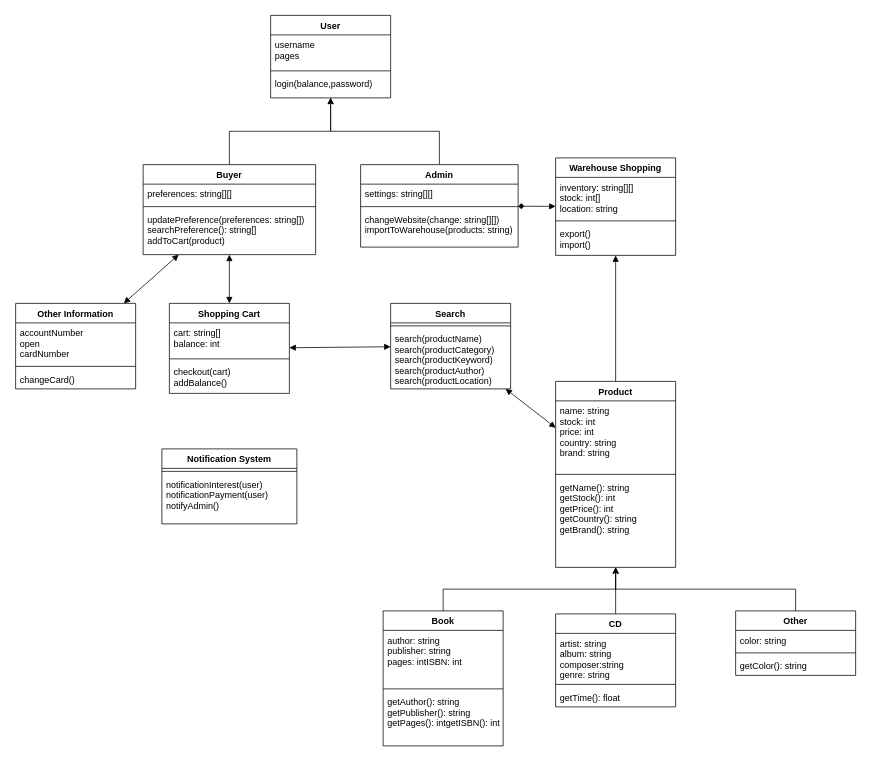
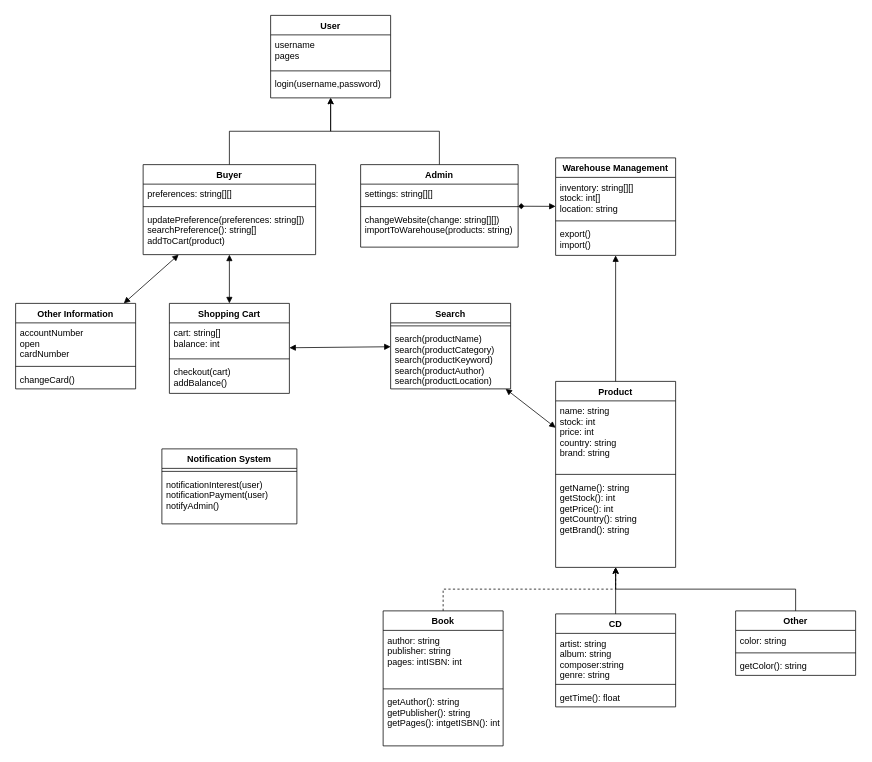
node "login(balance,password)": label "login(balance,password)" -> "login(username,password)"
node "Warehouse Shopping": label "Warehouse Shopping" -> "Warehouse Management"
edge "Book" -> "Product": style solid -> dashed
